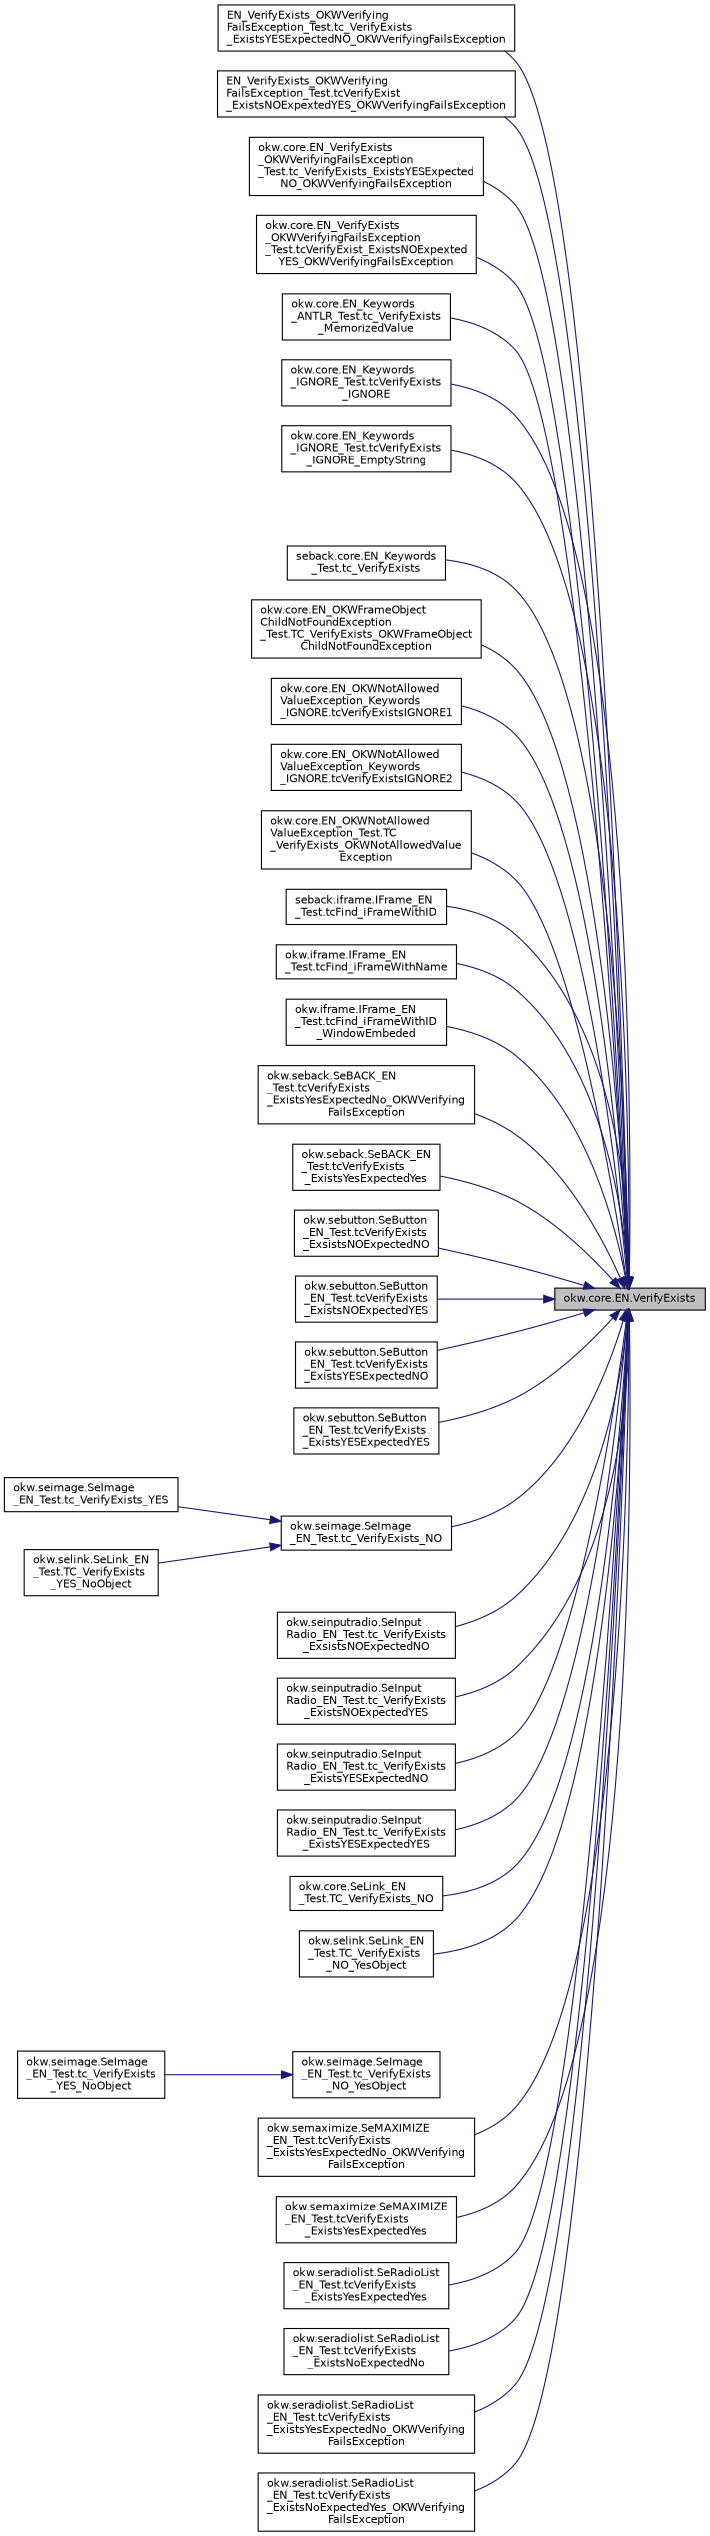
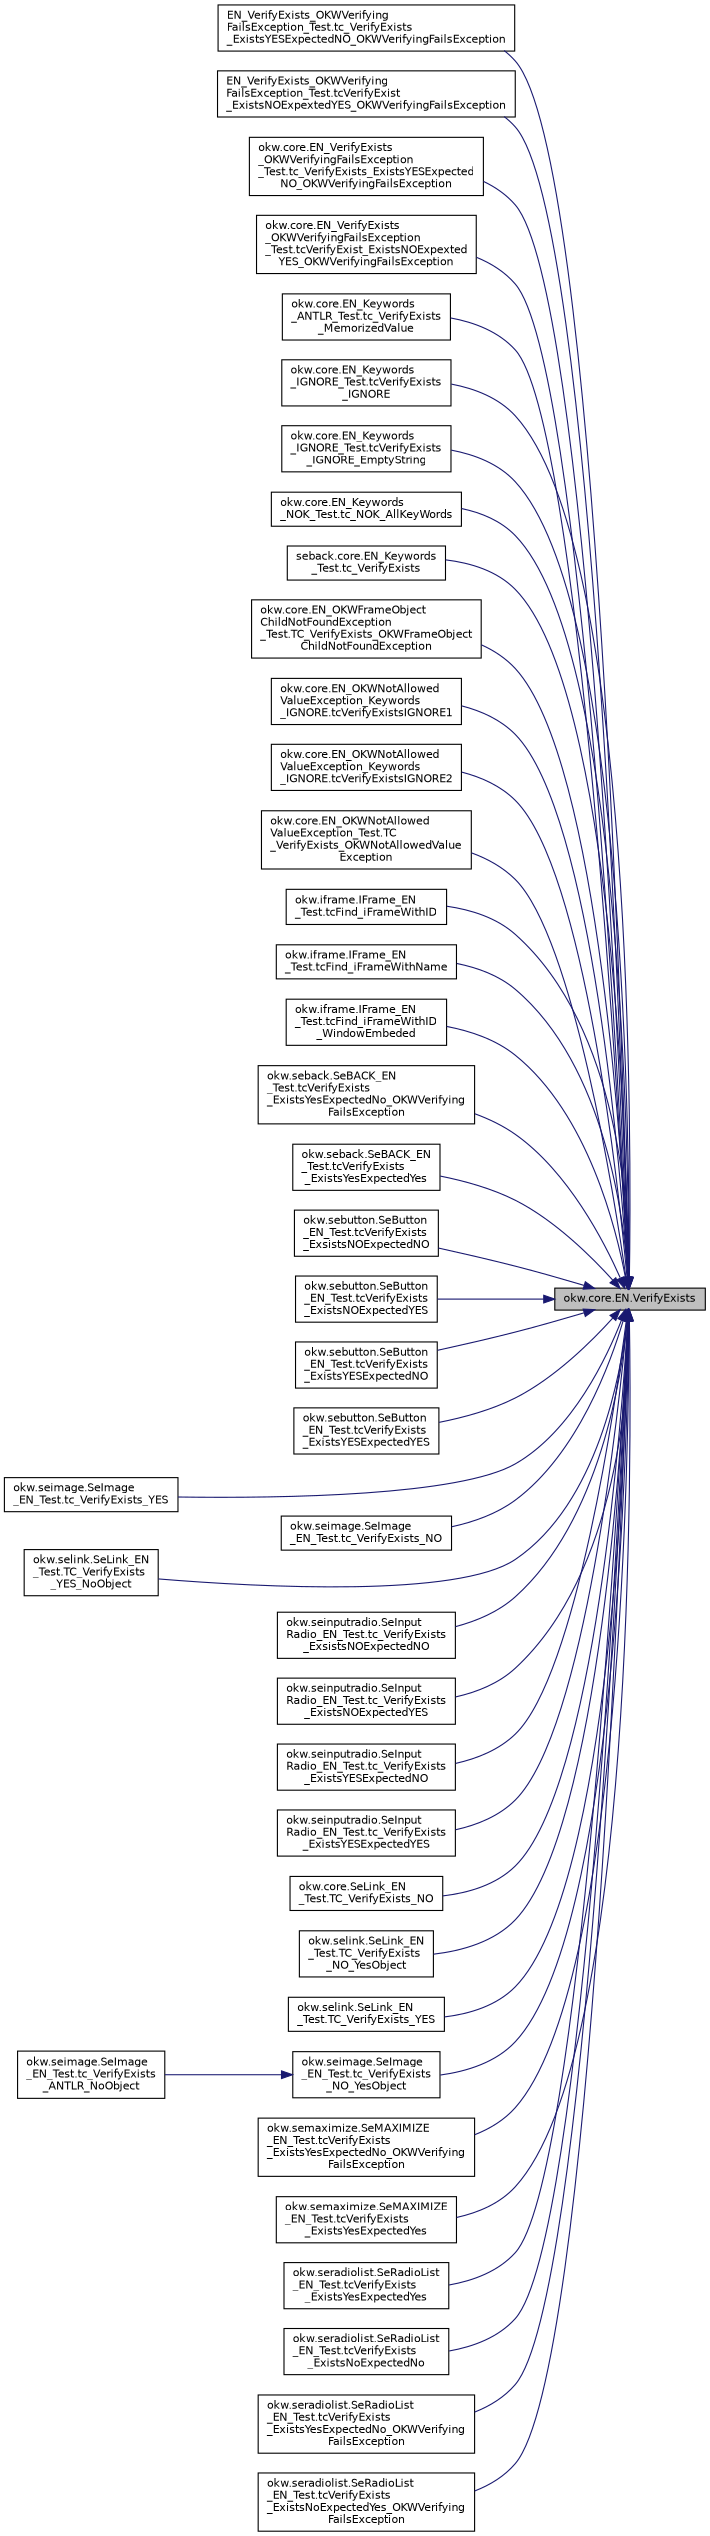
node "okw.core.EN_Keywords _NOK_Test.tc_NOK_AllKeyWords": added
node "seback.iframe.IFrame_EN _Test.tcFind_iFrameWithID": label "seback.iframe.IFrame_EN _Test.tcFind_iFrameWithID" -> "okw.iframe.IFrame_EN _Test.tcFind_iFrameWithID"
edge "okw.seimage.SeImage _EN_Test.tc_VerifyExists_YES" -> "okw.seimage.SeImage _EN_Test.tc_VerifyExists_NO": now "okw.seimage.SeImage _EN_Test.tc_VerifyExists_YES" -> "okw.core.EN.VerifyExists"
edge "okw.selink.SeLink_EN _Test.TC_VerifyExists _YES_NoObject" -> "okw.seimage.SeImage _EN_Test.tc_VerifyExists_NO": now "okw.selink.SeLink_EN _Test.TC_VerifyExists _YES_NoObject" -> "okw.core.EN.VerifyExists"
edge "okw.seimage.SeImage _EN_Test.tc_VerifyExists _NO_YesObject" -> "okw.core.EN.VerifyExists": added
node "okw.selink.SeLink_EN _Test.TC_VerifyExists_YES": added
node "okw.seimage.SeImage _EN_Test.tc_VerifyExists _YES_NoObject": label "okw.seimage.SeImage _EN_Test.tc_VerifyExists _YES_NoObject" -> "okw.seimage.SeImage _EN_Test.tc_VerifyExists _ANTLR_NoObject"
